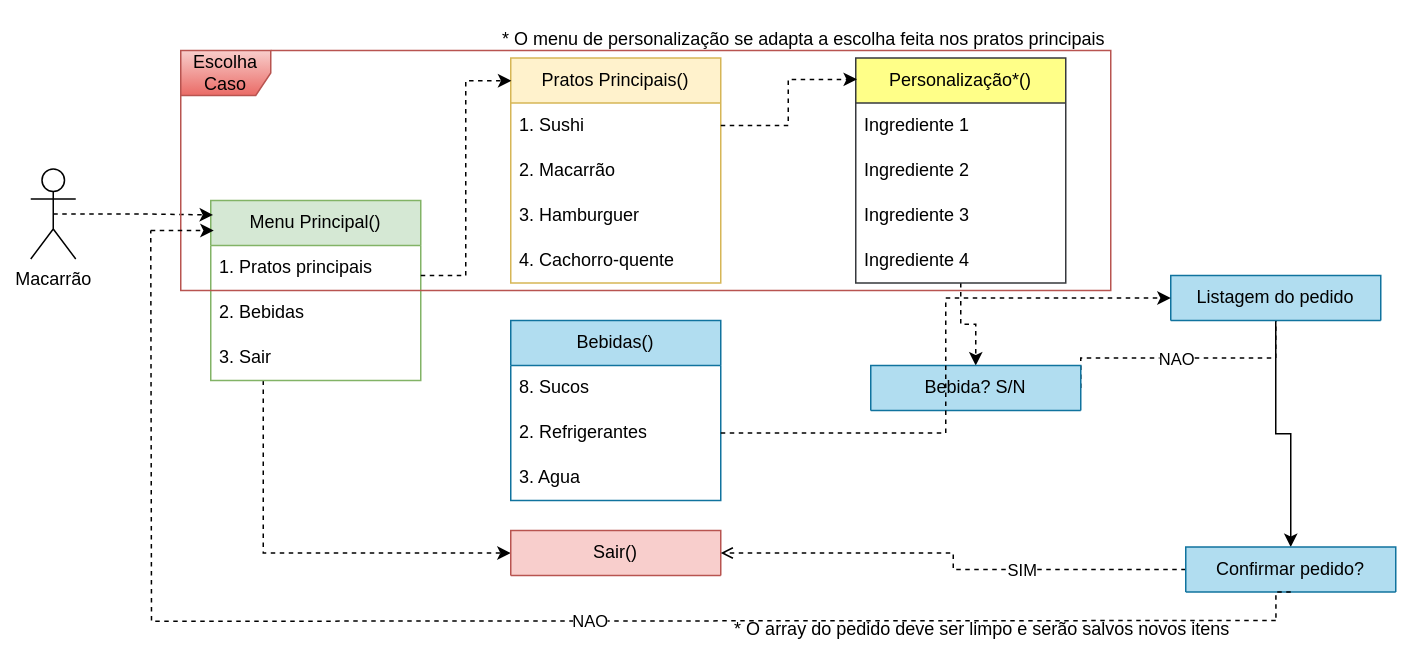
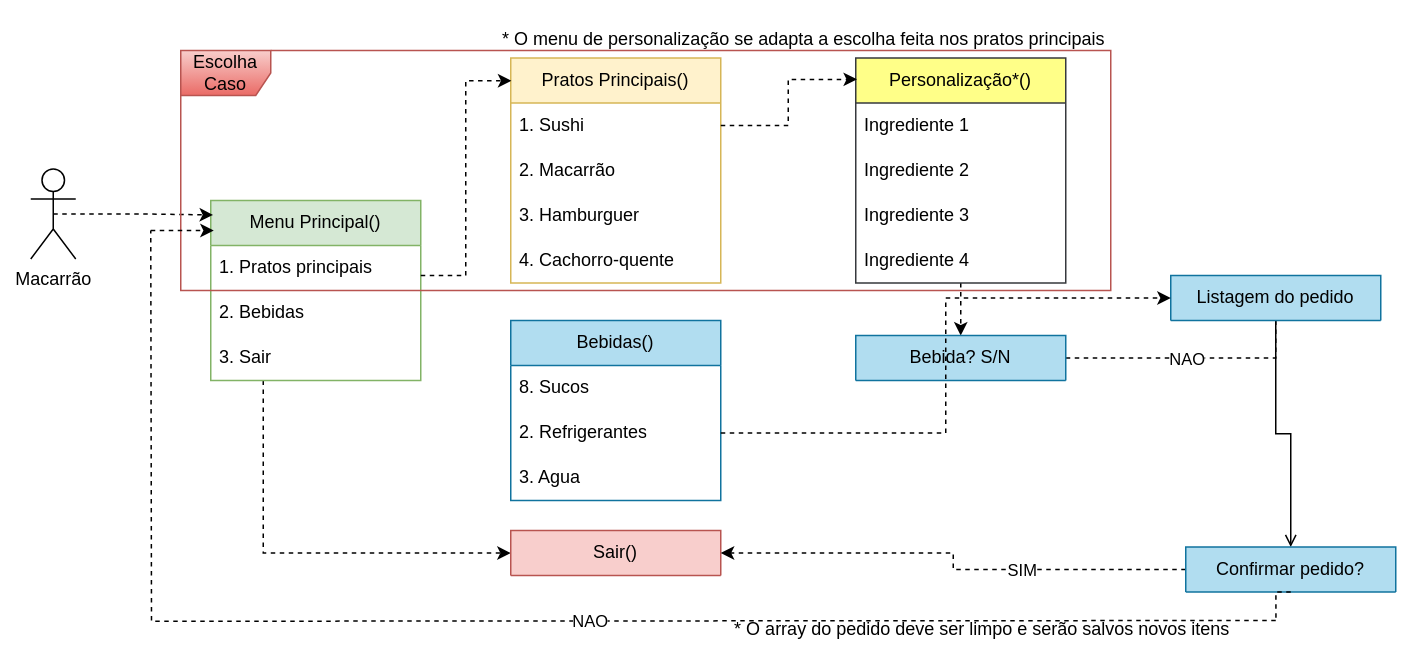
node "Bebida? S/N": moved (976, 388) -> (961, 358)
edge "Listagem do pedido" -> "Confirmar pedido?": arrowhead classic -> open
edge "Confirmar pedido?" -> "Sair()": arrowhead open -> classic
